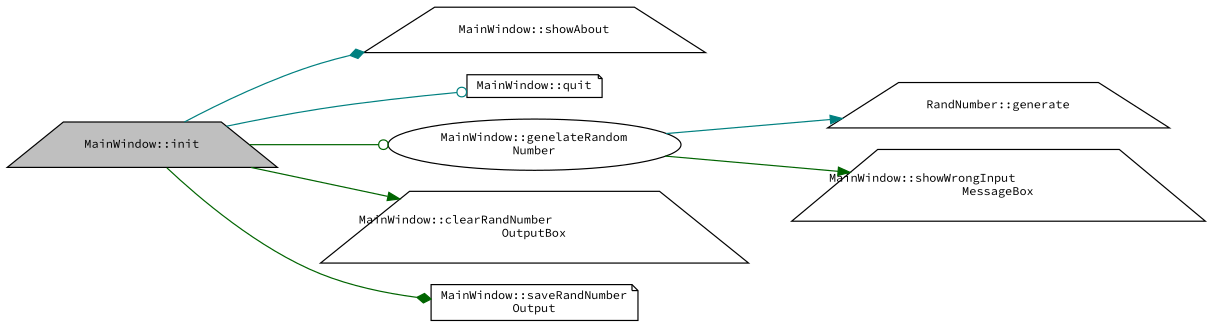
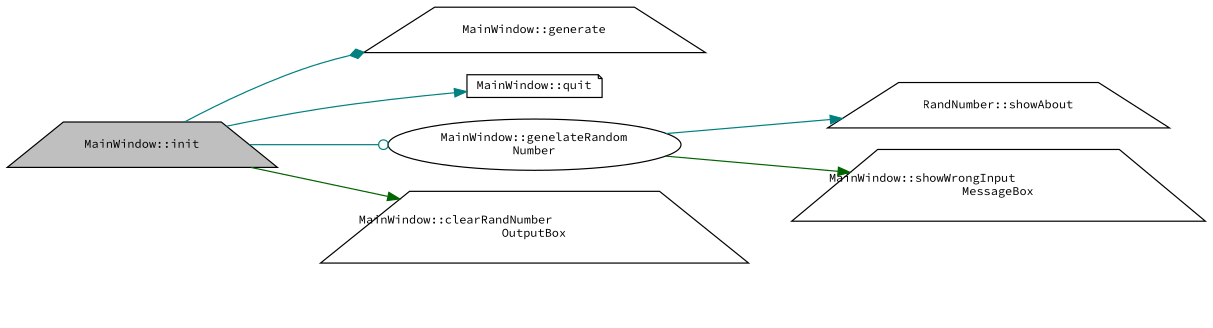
node "MainWindow::showAbout": label "MainWindow::showAbout" -> "MainWindow::generate"
node "RandNumber::generate": label "RandNumber::generate" -> "RandNumber::showAbout"
edge "MainWindow::init" -> "MainWindow::quit": arrowhead odot -> normal
edge "MainWindow::init" -> "MainWindow::genelateRandom Number": color darkgreen -> teal
node "MainWindow::saveRandNumber Output": removed
